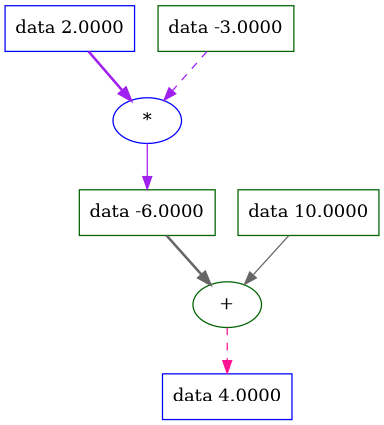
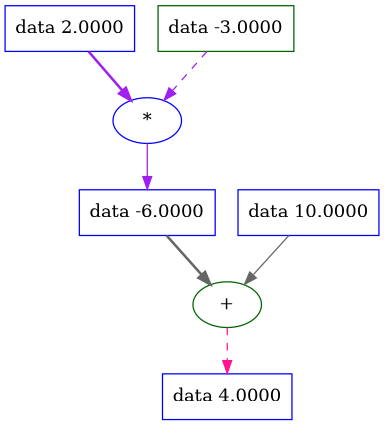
node "data -6.0000": color darkgreen -> blue
node "data 10.0000": color darkgreen -> blue
